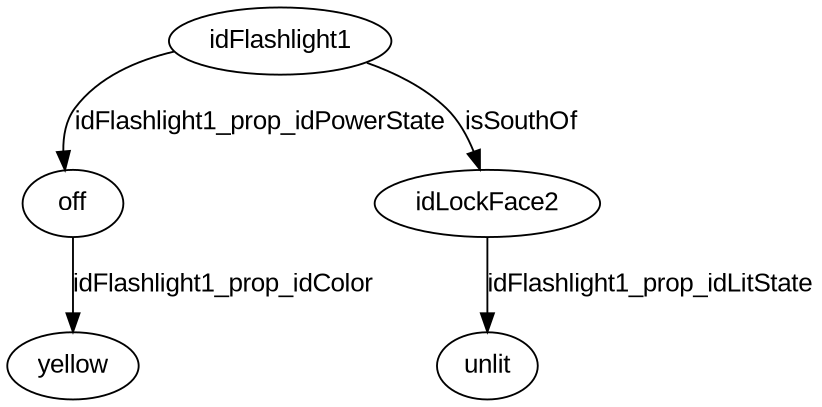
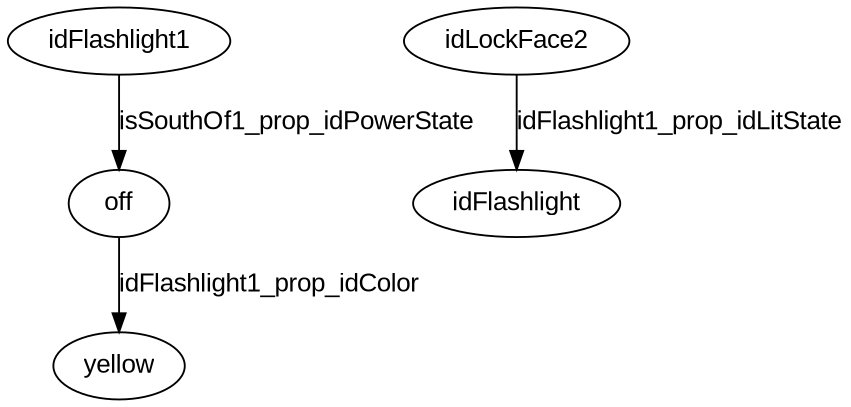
edge "idFlashlight1" -> "idLockFace2": removed, label "isSouthOf"
edge "idFlashlight1" -> "off": label "idFlashlight1_prop_idPowerState" -> "isSouthOf1_prop_idPowerState"
node "unlit": label "unlit" -> "idFlashlight"
